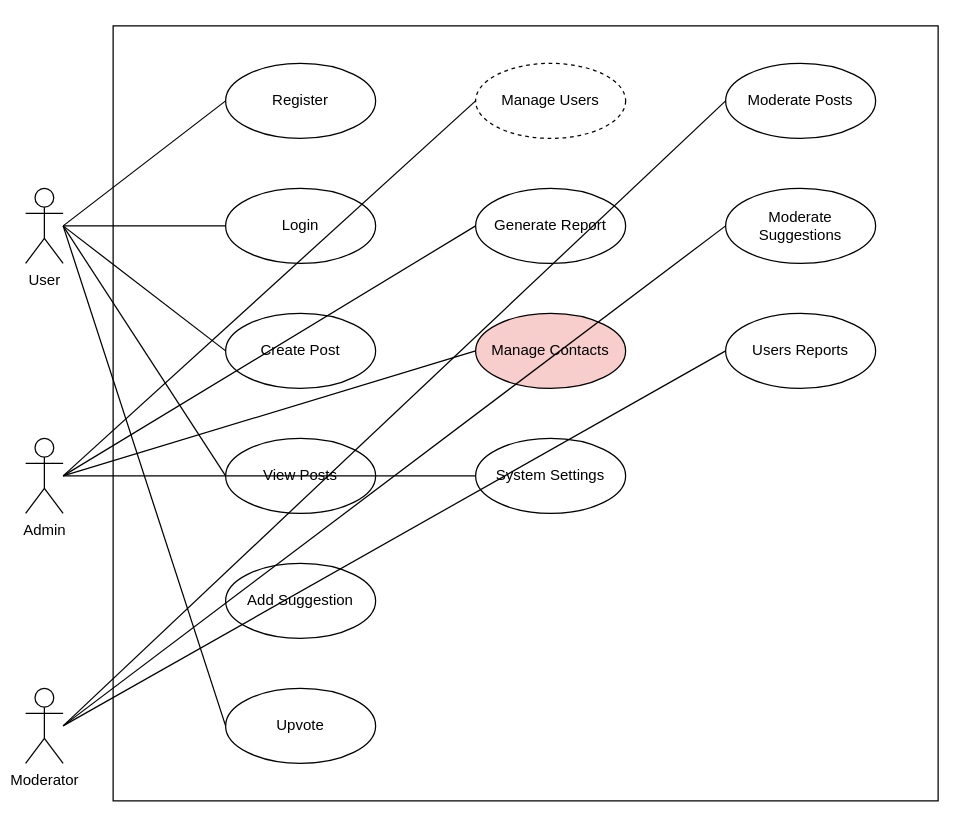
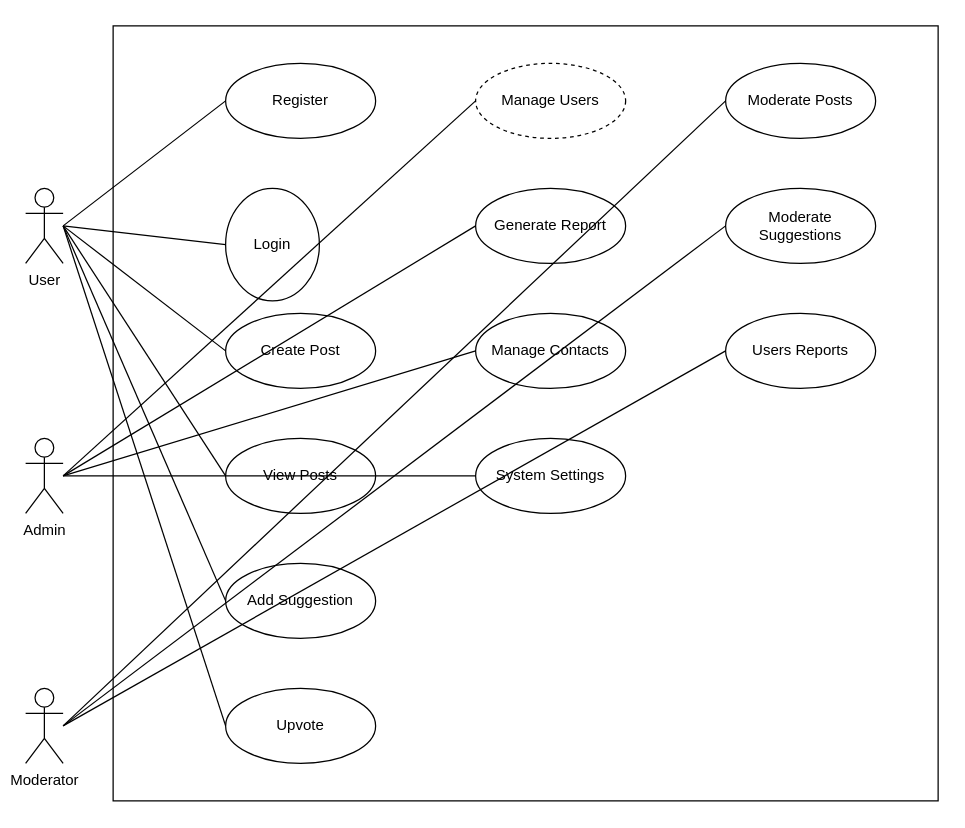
node "Login": size 150x75 -> 94x113
node "Manage Contacts": fillcolor #f8cecc -> #ffffff
edge "User" -- "Add Suggestion": added
